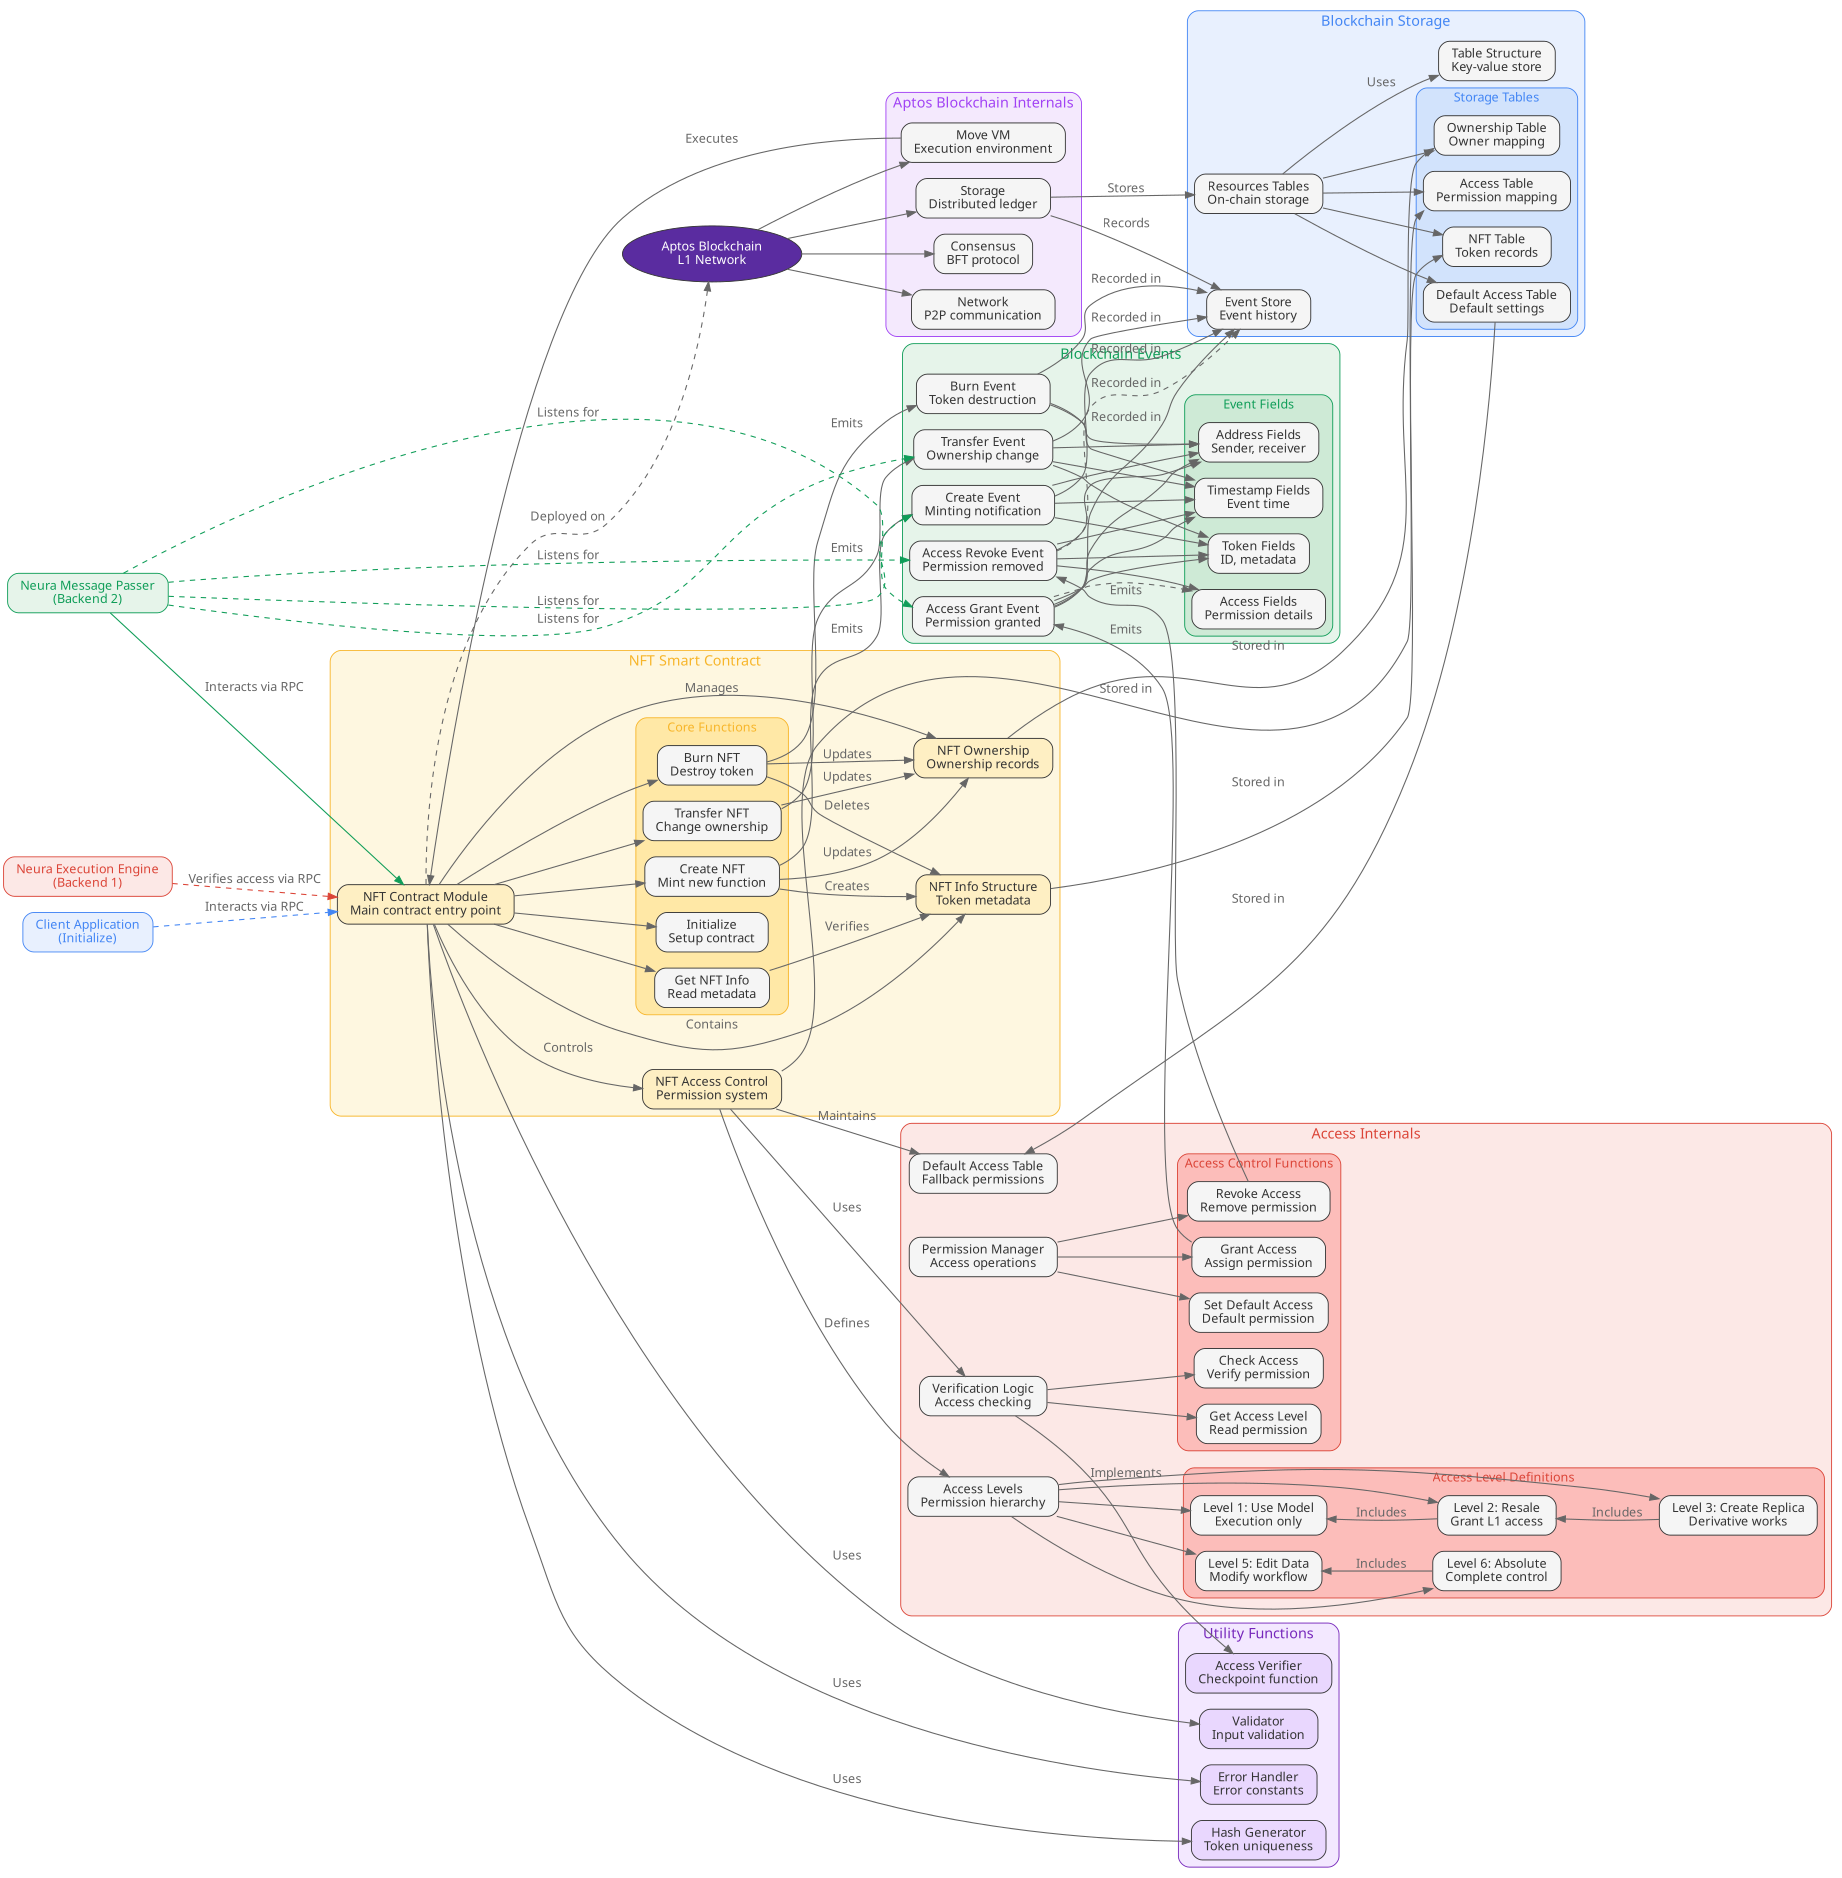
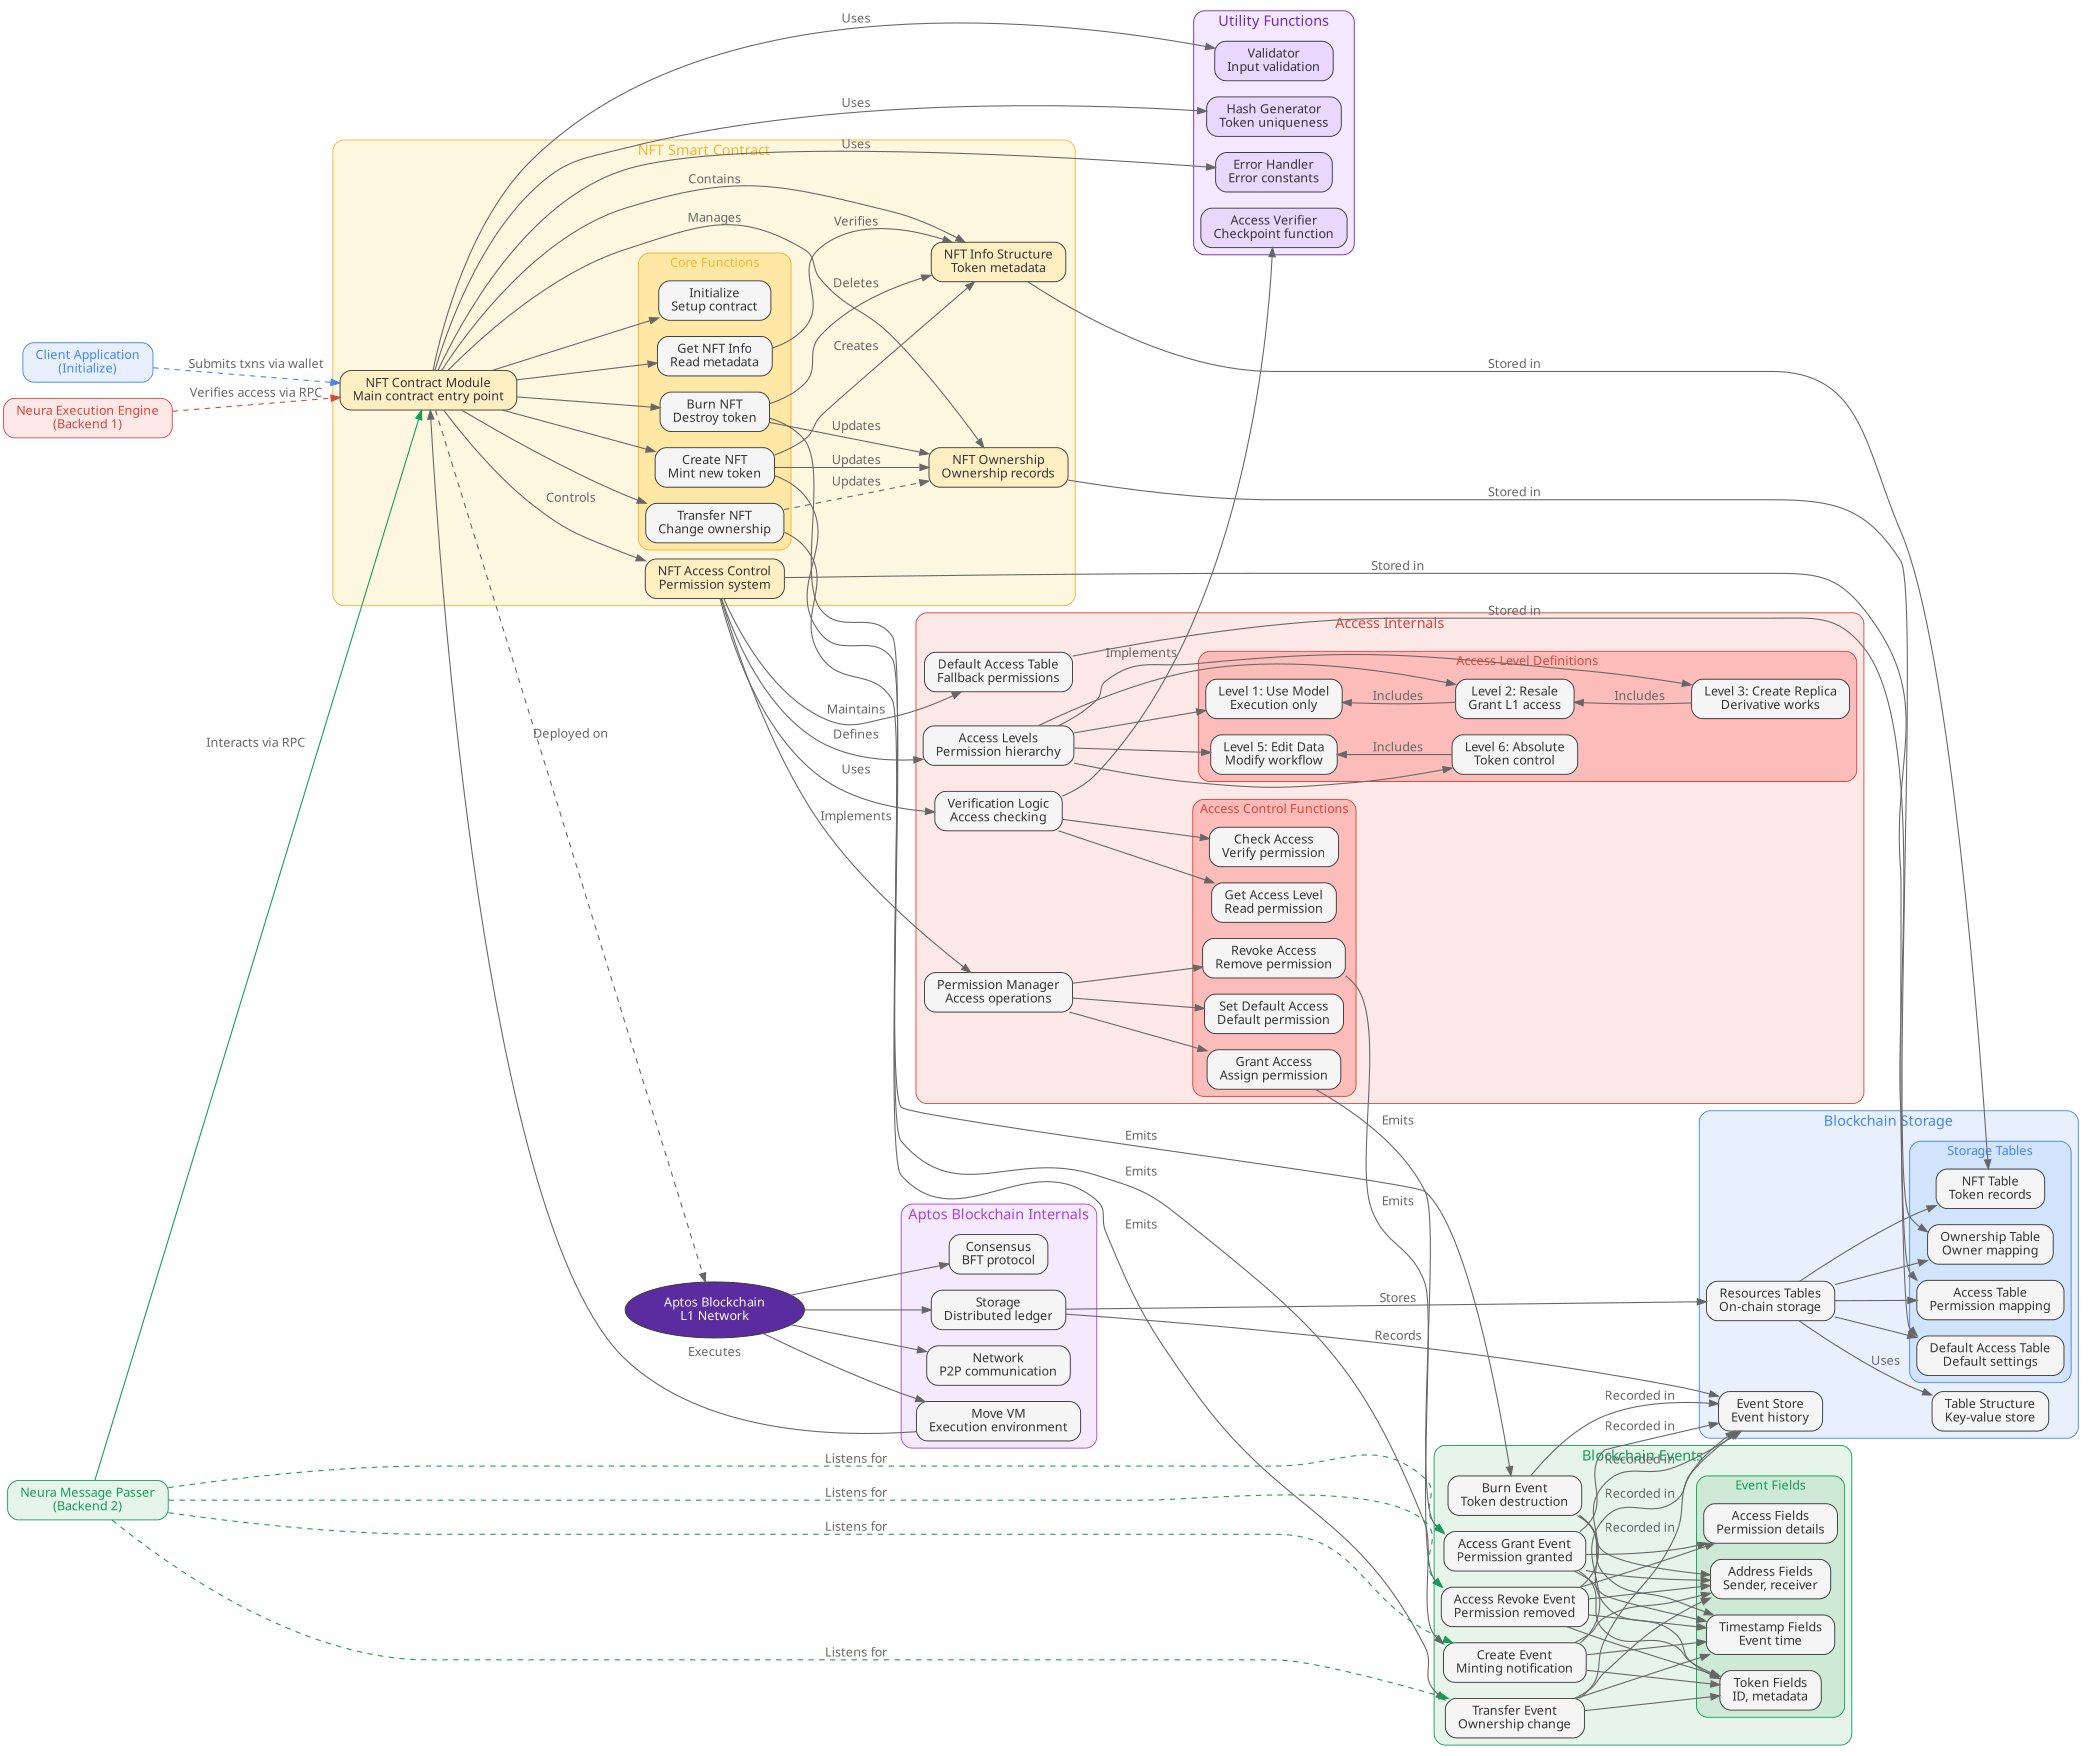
edge "Access Revoke Event Permission removed" -> "Event Store Event history": style dashed -> solid
edge "Access Grant Event Permission granted" -> "Access Fields Permission details": style dashed -> solid
edge "Transfer NFT Change ownership" -> "NFT Ownership Ownership records": style solid -> dashed
edge "NFT Access Control Permission system" -> "Permission Manager Access operations": added, label "Implements"
edge "Default Access Table Default settings" -> "Default Access Table Fallback permissions": reversed
node "Create NFT Mint new function": label "Create NFT Mint new function" -> "Create NFT Mint new token"
edge "Client Application (Initialize)" -> "NFT Contract Module Main contract entry point": label "Interacts via RPC" -> "Submits txns via wallet"
node "Level 6: Absolute Complete control": label "Level 6: Absolute Complete control" -> "Level 6: Absolute Token control"
edge "Burn Event Token destruction" -> "Token Fields ID, metadata": added
